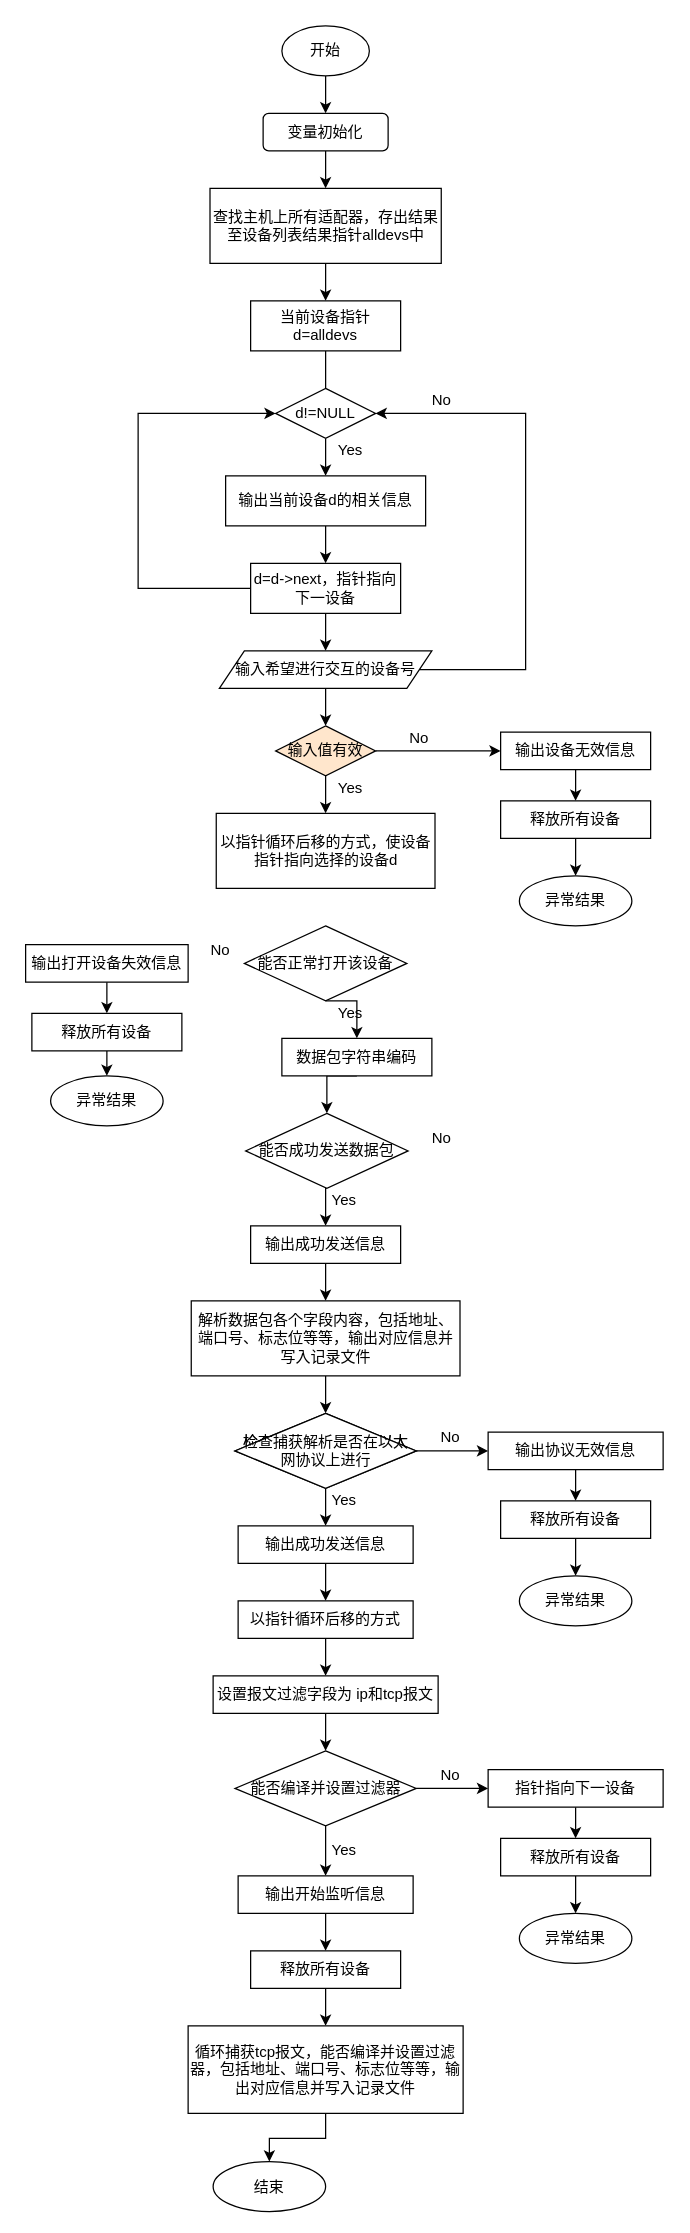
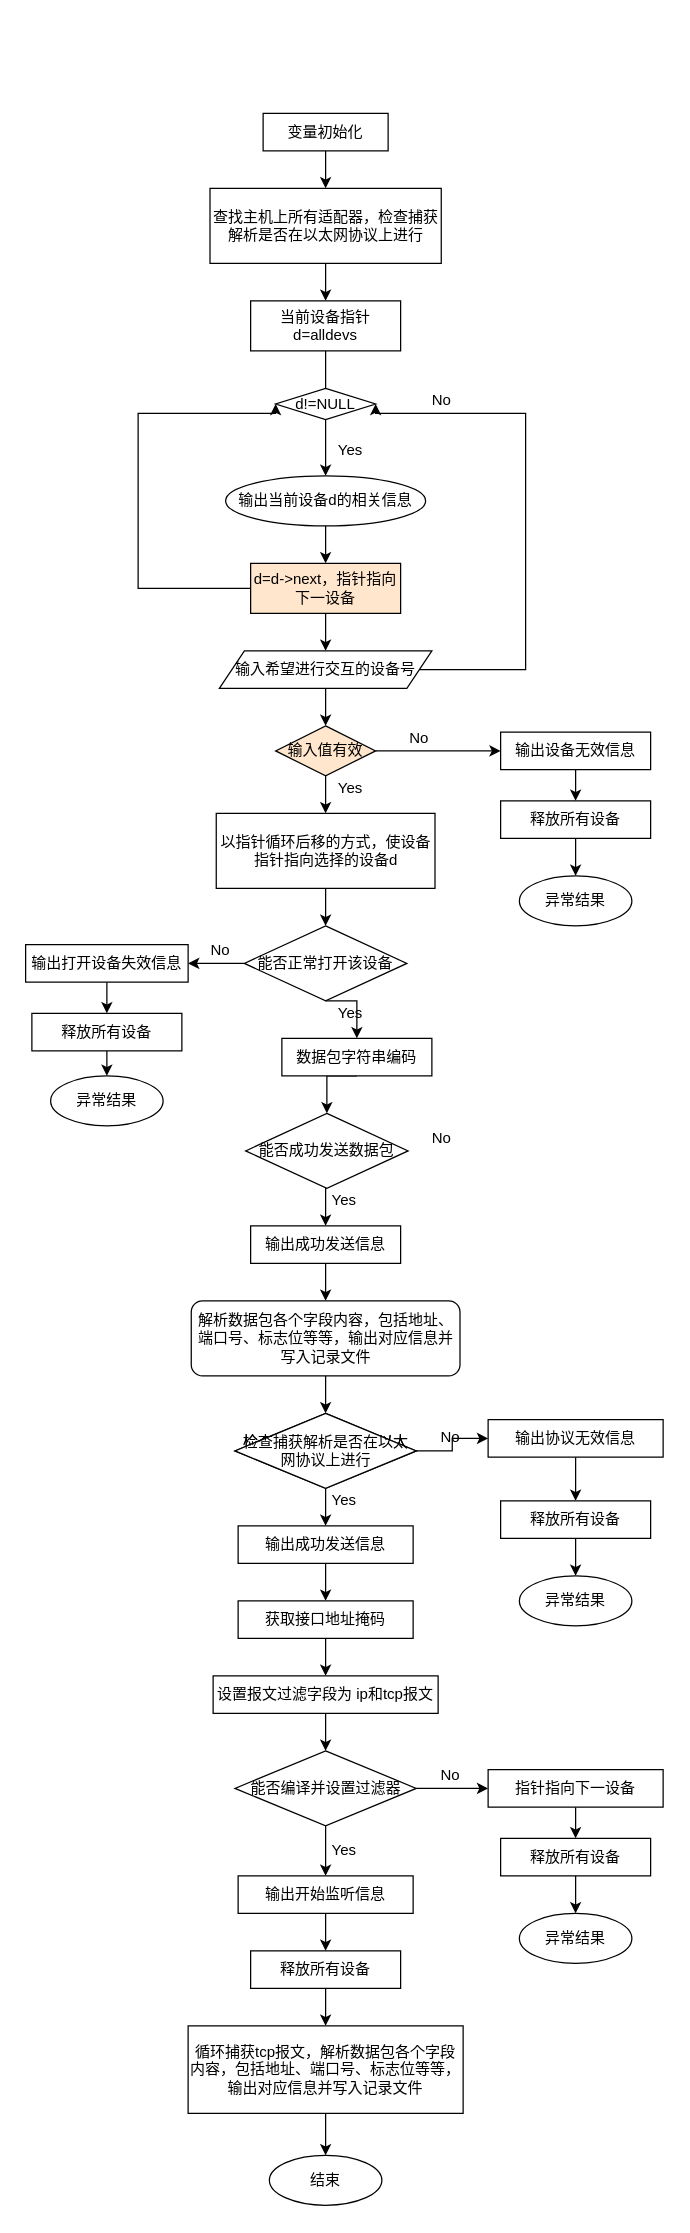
node "开始": removed
edge "开始" -> "变量初始化": removed
node "变量初始化": shape rounded rectangle -> rectangle
node "查找主机上所有适配器，存出结果至设备列表结果指针alldevs中": label "查找主机上所有适配器，存出结果至设备列表结果指针alldevs中" -> "查找主机上所有适配器，检查捕获解析是否在以太网协议上进行"
node "d!=NULL": size 100x50 -> 100x31
node "输出当前设备d的相关信息": shape rectangle -> ellipse
node "d=d->next，指针指向下一设备": fillcolor #ffffff -> #ffe6cc
edge "以指针循环后移的方式，使设备指针指向选择的设备d" -> "能否正常打开该设备": added
edge "能否正常打开该设备" -> "输出打开设备失效信息": added
node "解析数据包各个字段内容，包括地址、端口号、标志位等等，输出对应信息并写入记录文件": shape rectangle -> rounded rectangle
node "输出协议无效信息": moved (576, 1451) -> (576, 1438)
node "以指针循环后移的方式": label "以指针循环后移的方式" -> "获取接口地址掩码"
node "循环捕获tcp报文，能否编译并设置过滤器，包括地址、端口号、标志位等等，输出对应信息并写入记录文件": label "循环捕获tcp报文，能否编译并设置过滤器，包括地址、端口号、标志位等等，输出对应信息并写入记录文件" -> "循环捕获tcp报文，解析数据包各个字段内容，包括地址、端口号、标志位等等，输出对应信息并写入记录文件"
node "结束": moved (269, 2186) -> (326, 2180)
